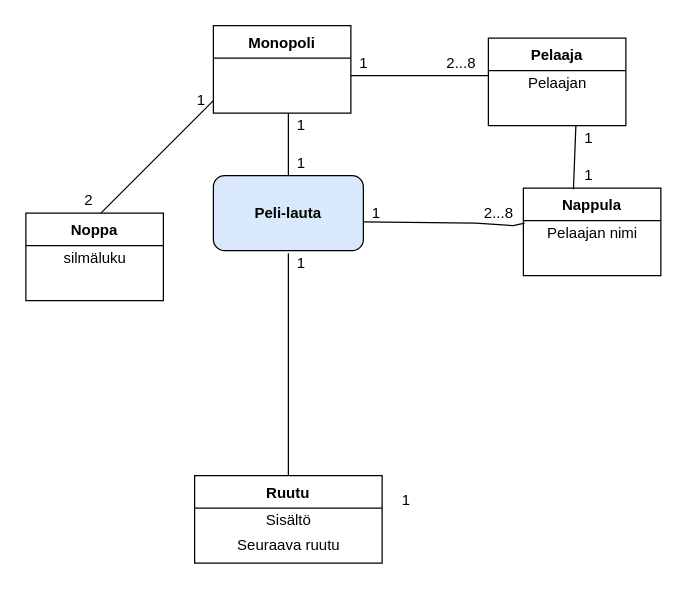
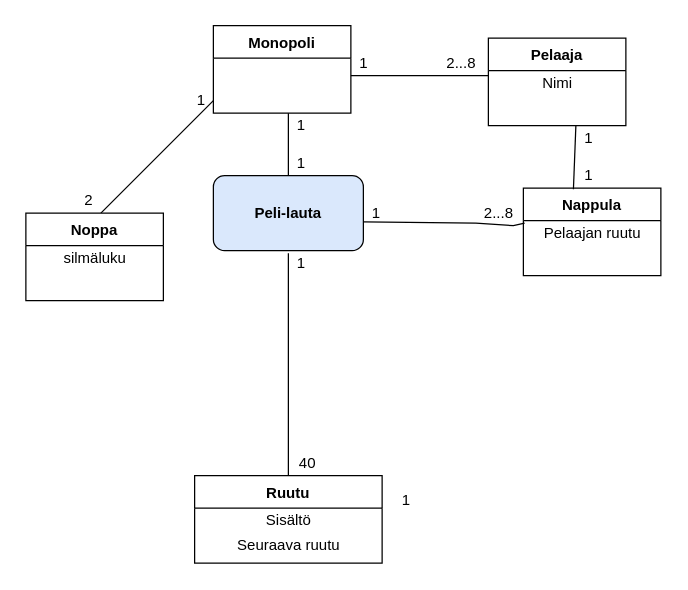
node "Pelaajan": label "Pelaajan" -> "Nimi"
node "Pelaajan nimi": label "Pelaajan nimi" -> "Pelaajan ruutu"
node "40": added
